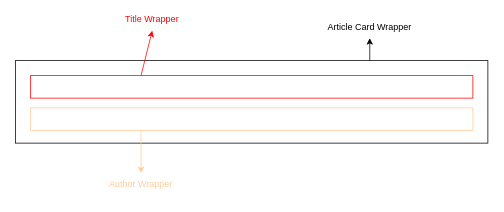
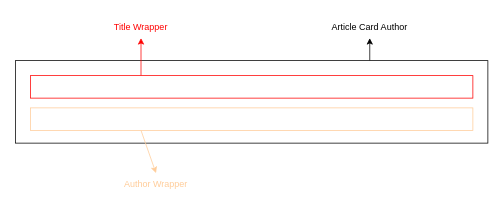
node "Title Wrapper": moved (152, 19) -> (141, 27)
node "Article Card Wrapper": label "Article Card Wrapper" -> "Article Card Author"
node "Author Wrapper": moved (141, 184) -> (156, 184)
